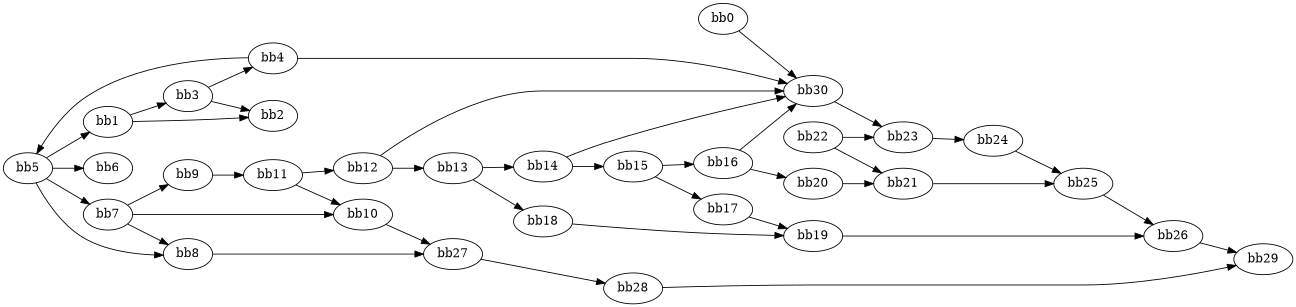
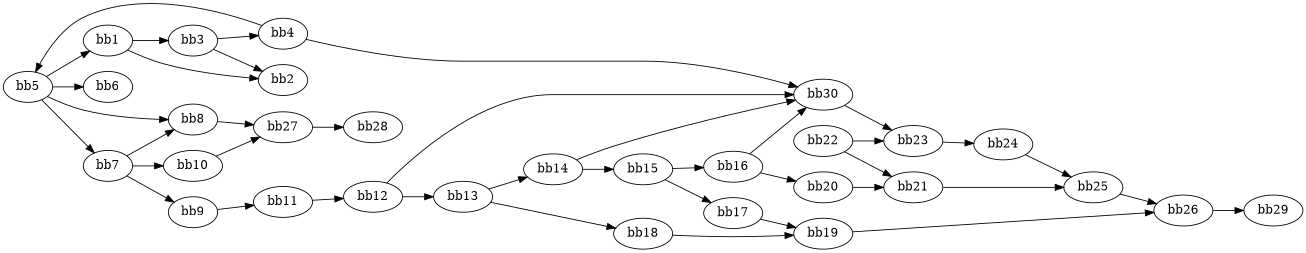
node "bb0": removed
edge "bb11" -> "bb10": removed
edge "bb28" -> "bb29": removed
